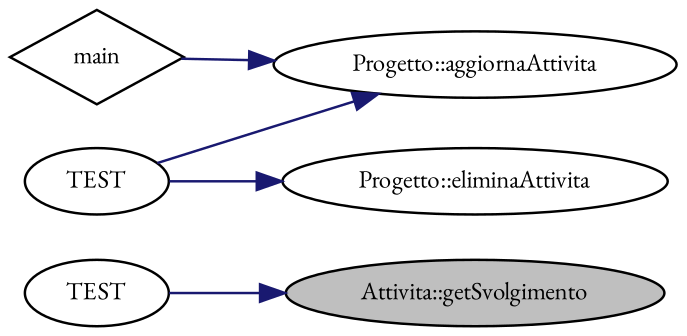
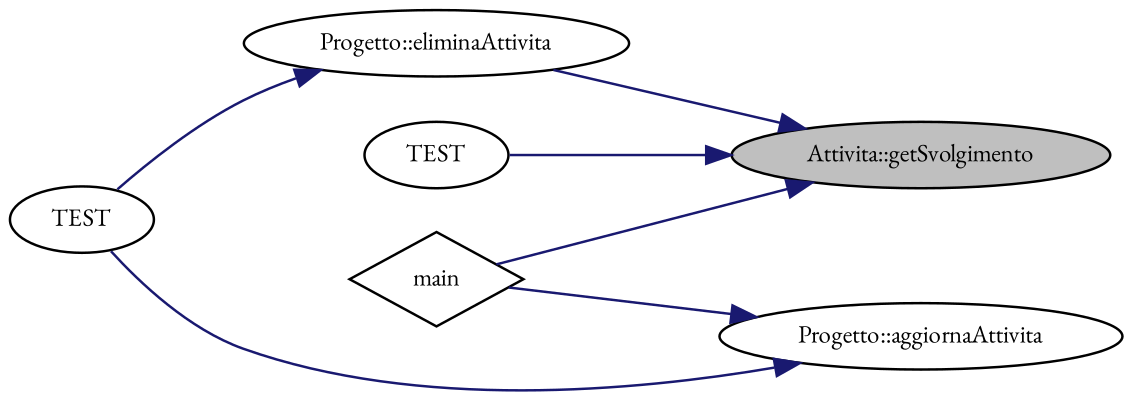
edge "Progetto::eliminaAttivita" -> "Attivita::getSvolgimento": added
edge "main" -> "Attivita::getSvolgimento": added
